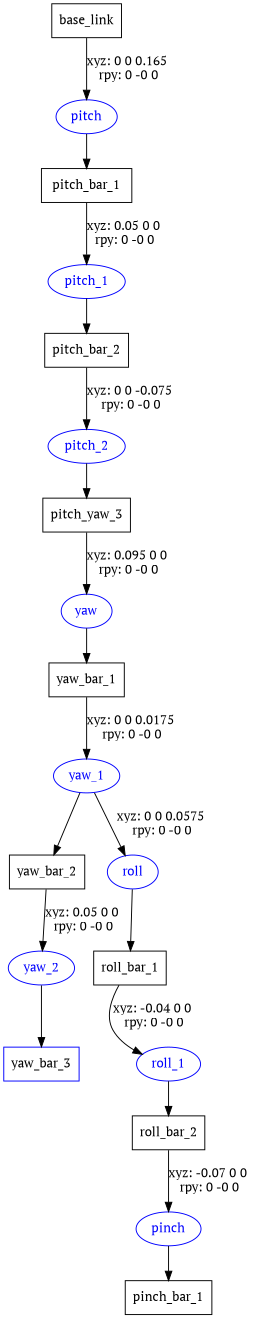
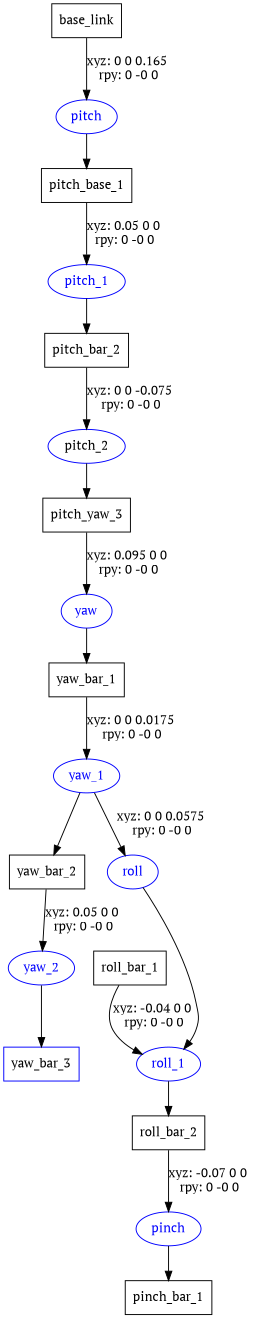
node "pitch_bar_1": label "pitch_bar_1" -> "pitch_base_1"
node "pitch_2": fontcolor blue -> black
edge "roll" -> "roll_bar_1": now "roll" -> "roll_1"
